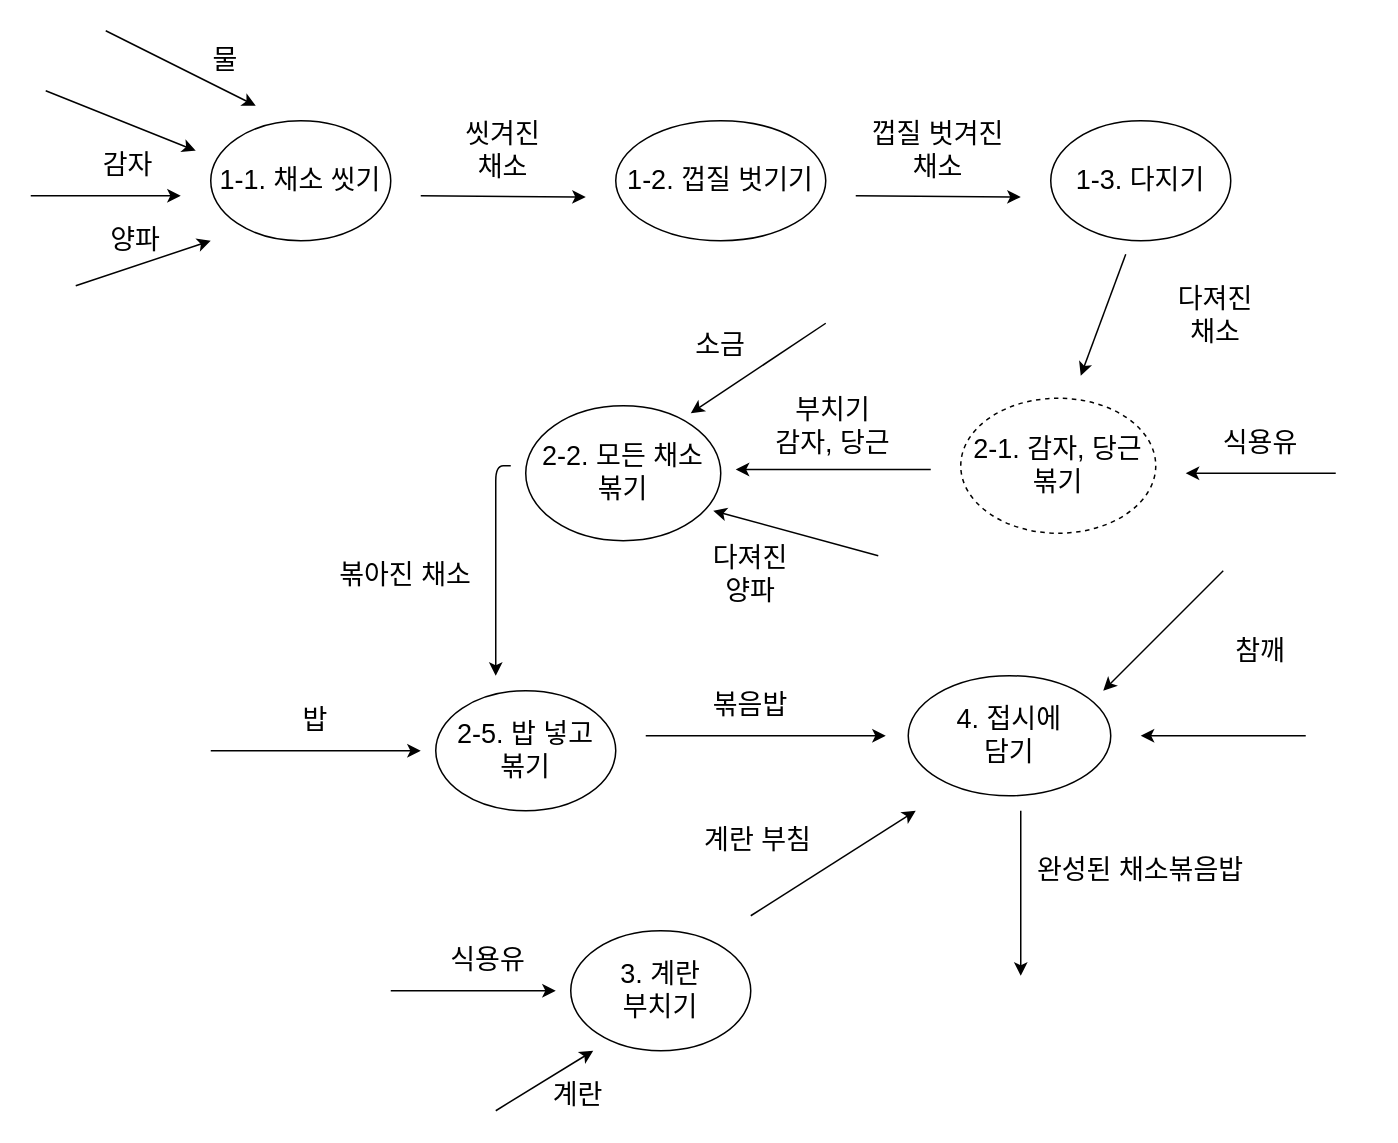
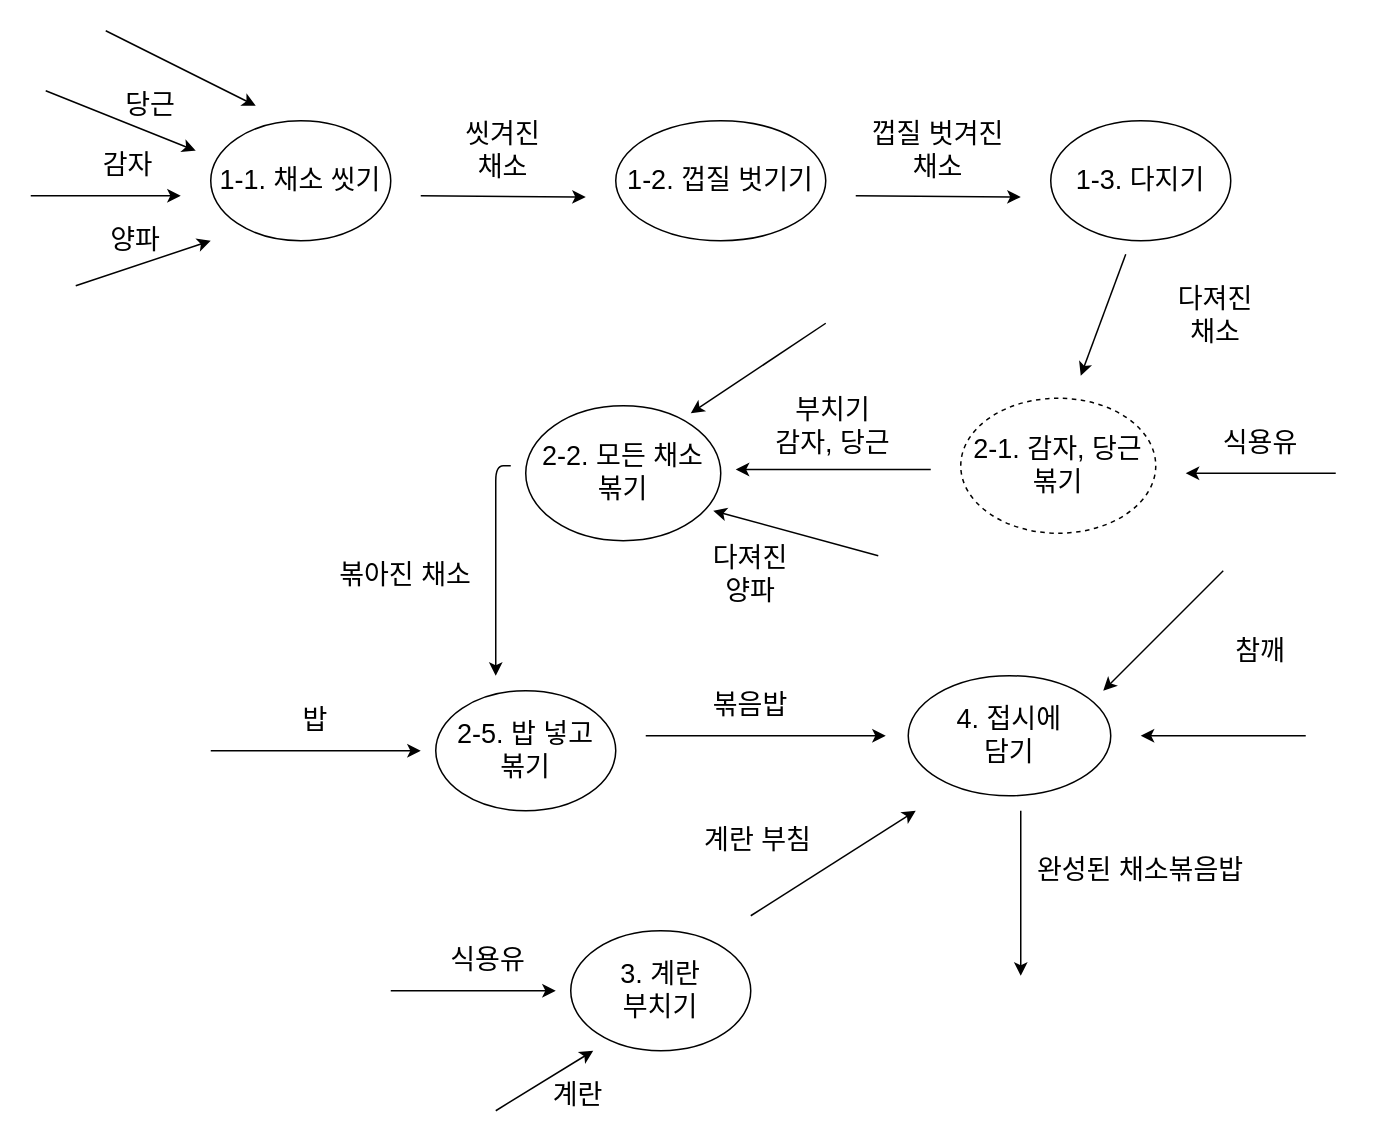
node "물": removed
node "당근": added
node "소금": removed
